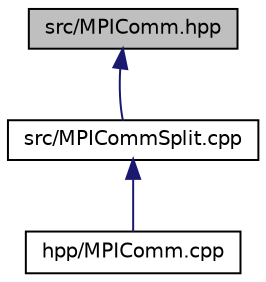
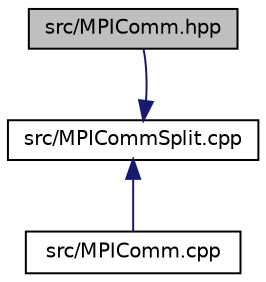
edge "src/MPICommSplit.cpp" -> "src/MPIComm.hpp": reversed
node "hpp/MPIComm.cpp": label "hpp/MPIComm.cpp" -> "src/MPIComm.cpp"
